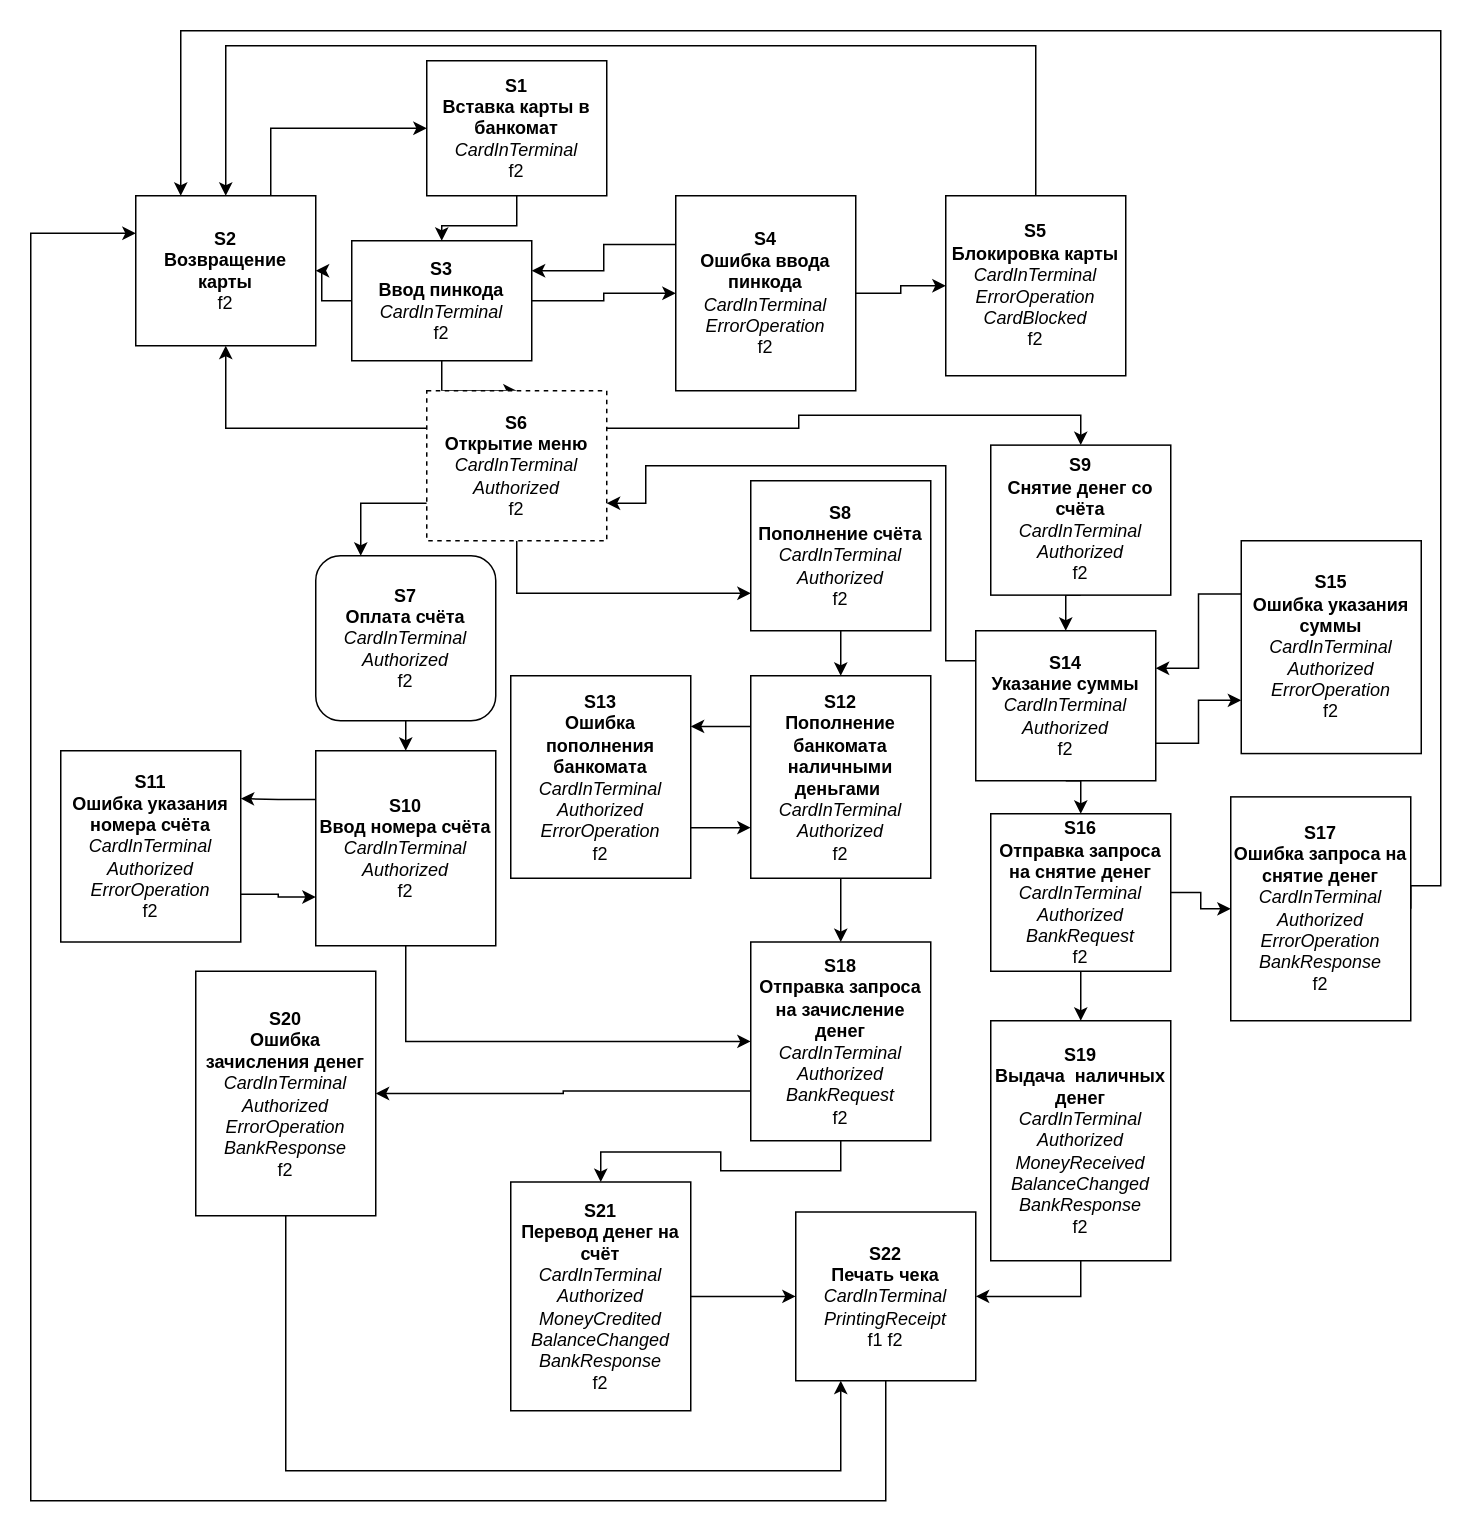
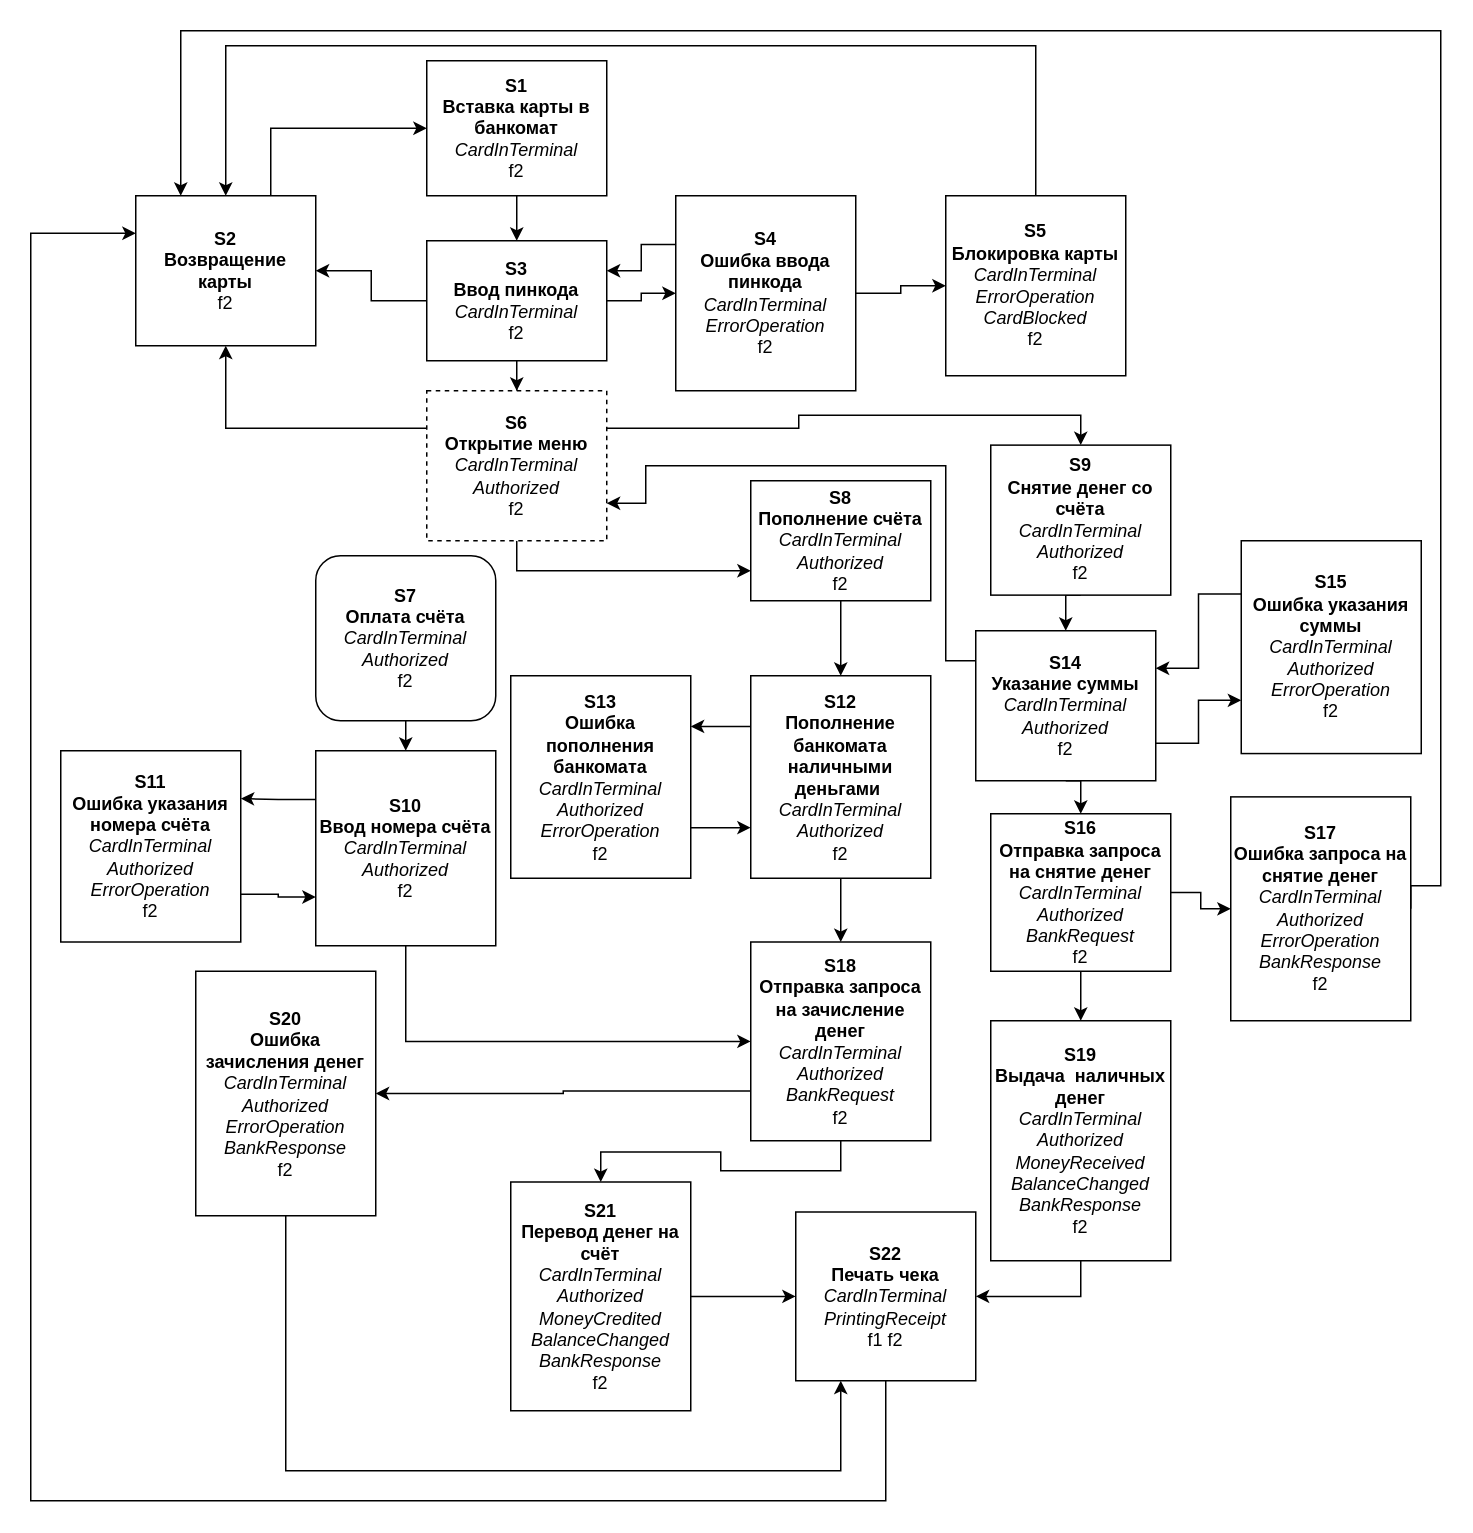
node "S3 Ввод пинкода CardInTerminal f2": moved (442, 301) -> (517, 301)
edge "S6 Открытие меню CardInTerminal Authorized f2" -> "S7 Оплата счёта CardInTerminal Authorized f2": removed
node "S8 Пополнение счёта CardInTerminal Authorized f2": size 180x150 -> 180x120
